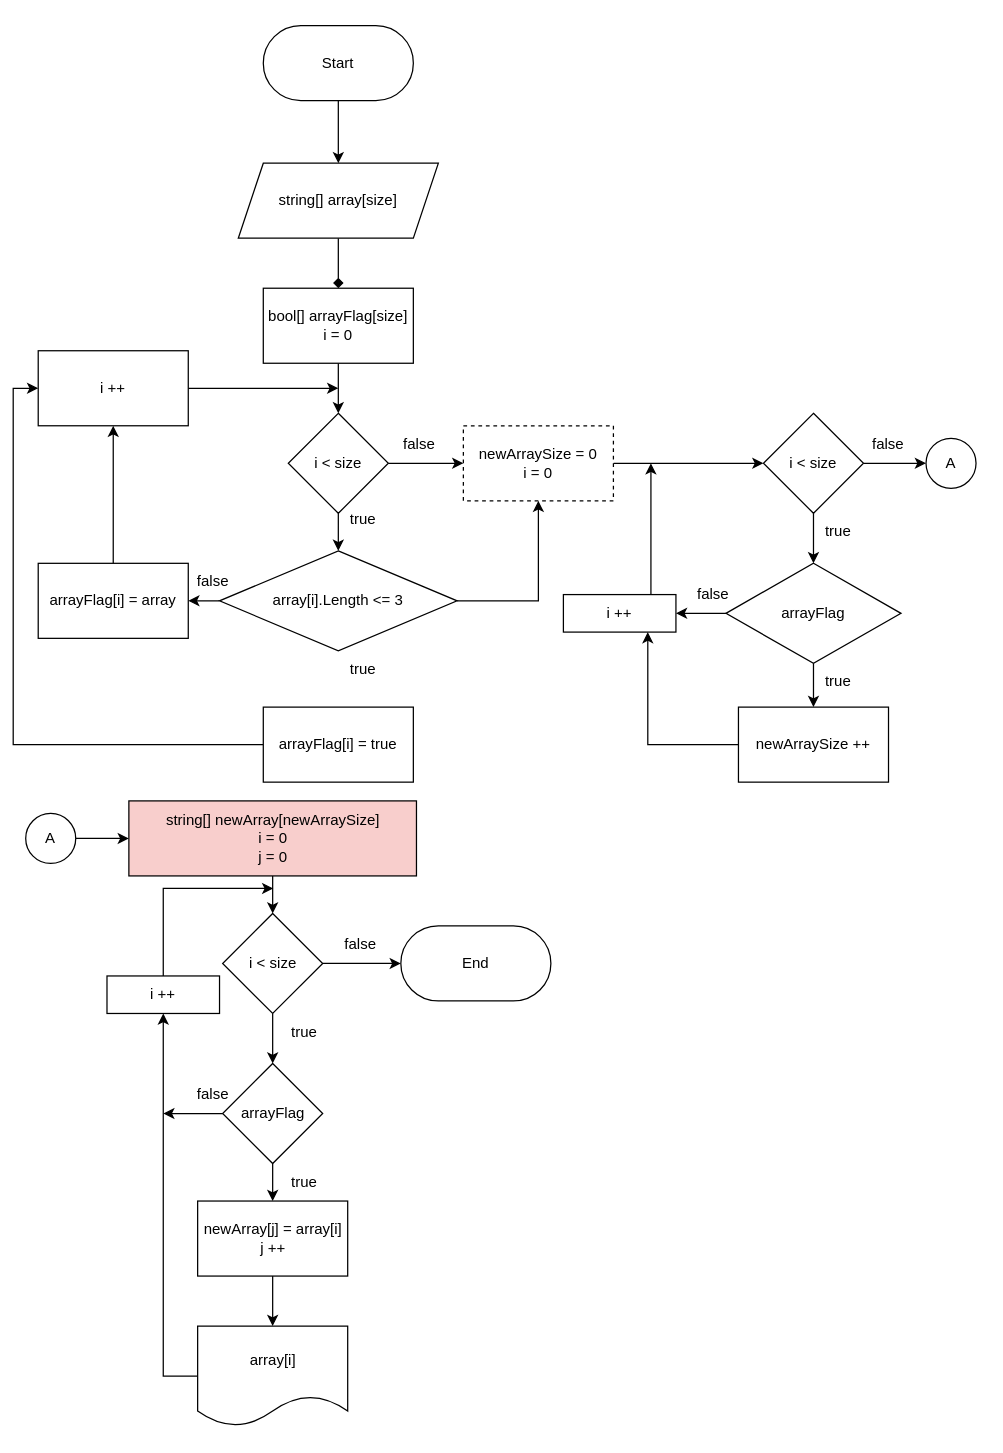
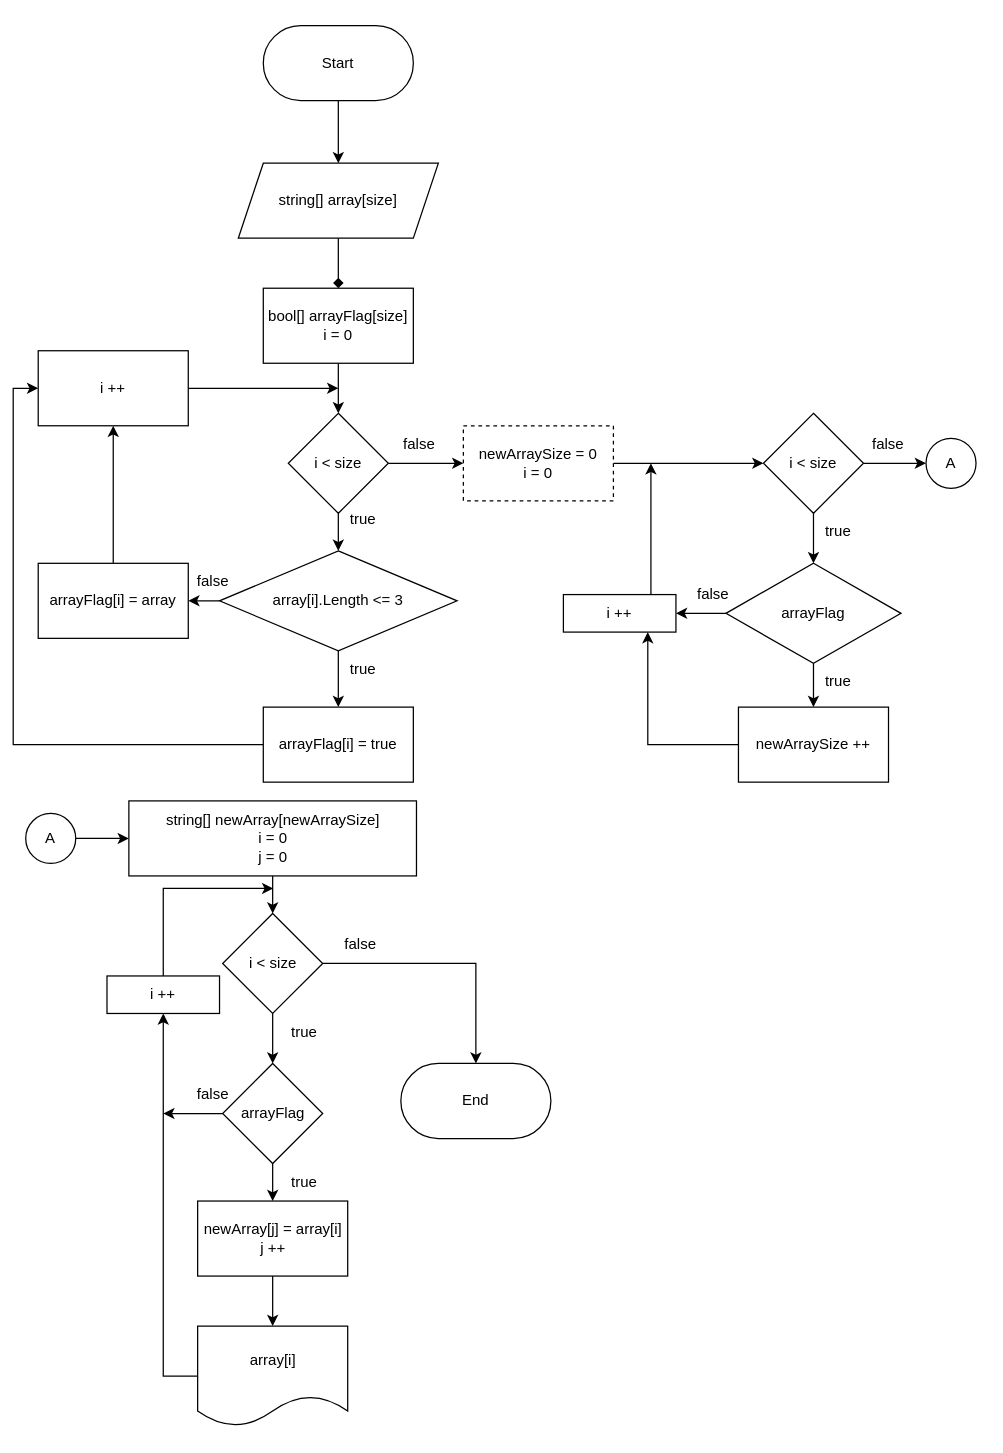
edge "array[i].Length <= 3" -> "newArraySize = 0 i = 0": now "array[i].Length <= 3" -> "arrayFlag[i] = true"
node "string[] newArray[newArraySize] i = 0 j = 0": fillcolor #f8cecc -> #ffffff
node "End": moved (476, 963) -> (476, 1101)
